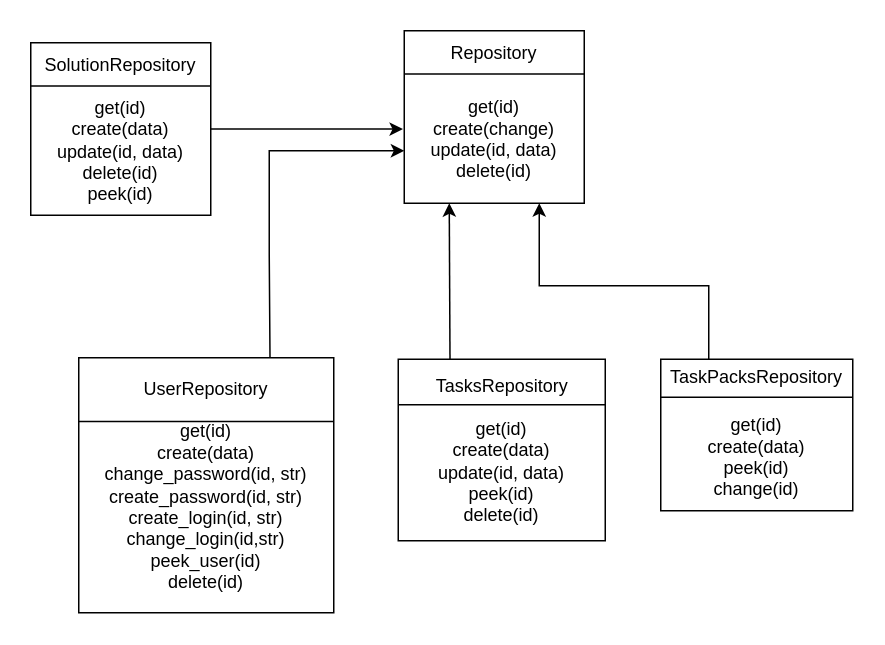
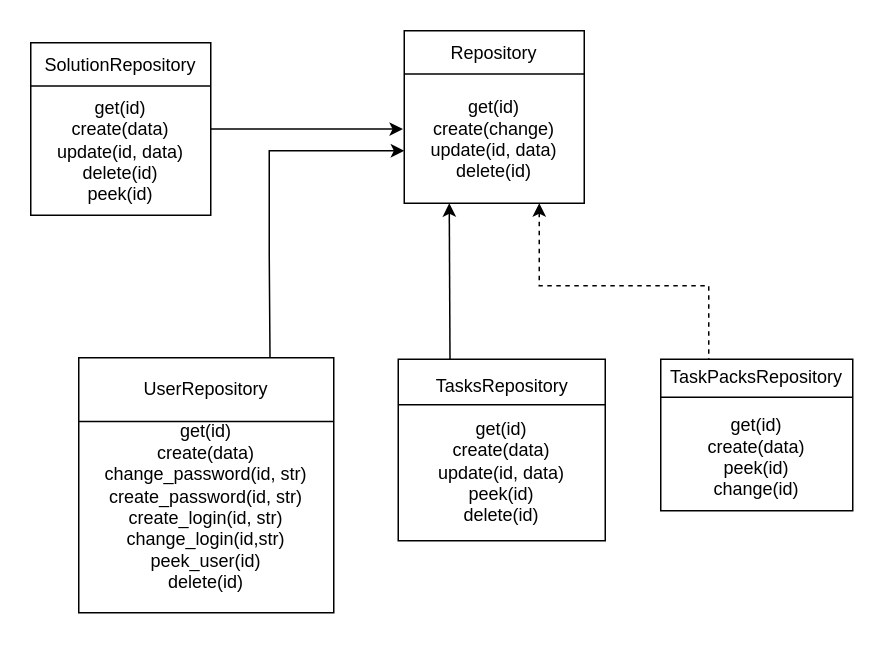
edge "get(id) create(data) peek(id) change(id)" -> "get(id) create(change) update(id, data) delete(id)": style solid -> dashed
